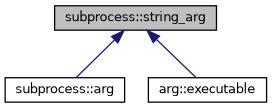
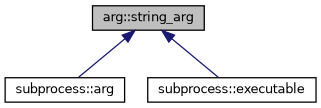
node "subprocess::string_arg": label "subprocess::string_arg" -> "arg::string_arg"
node "arg::executable": label "arg::executable" -> "subprocess::executable"
